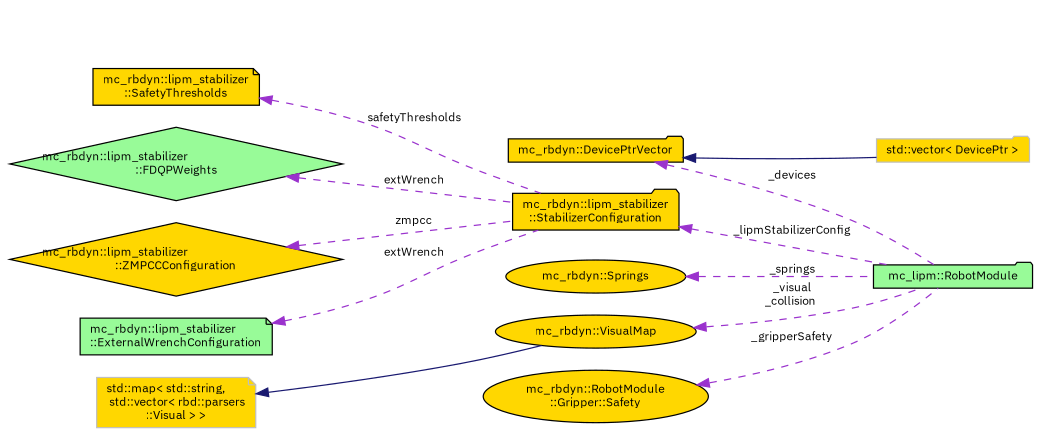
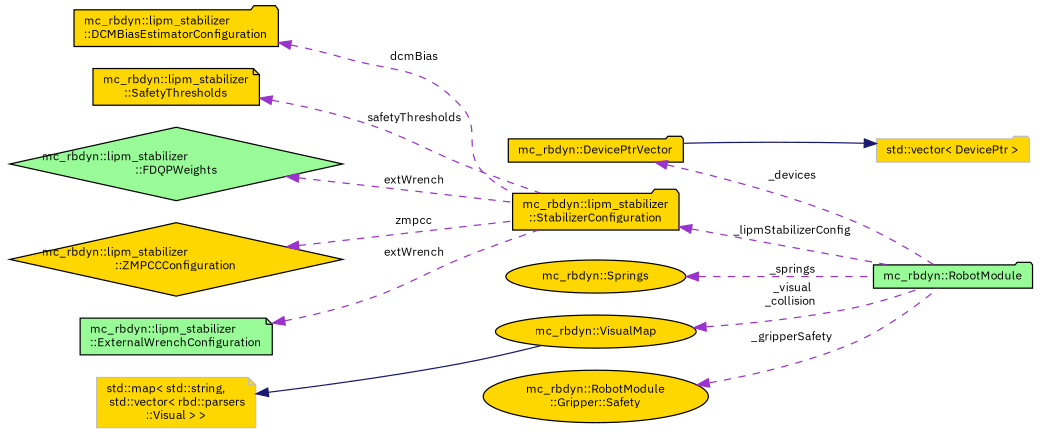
node "mc_rbdyn::lipm_stabilizer ::DCMBiasEstimatorConfiguration": added
edge "std::vector< DevicePtr >" -> "mc_rbdyn::DevicePtrVector": reversed
node "mc_lipm::RobotModule": label "mc_lipm::RobotModule" -> "mc_rbdyn::RobotModule"
